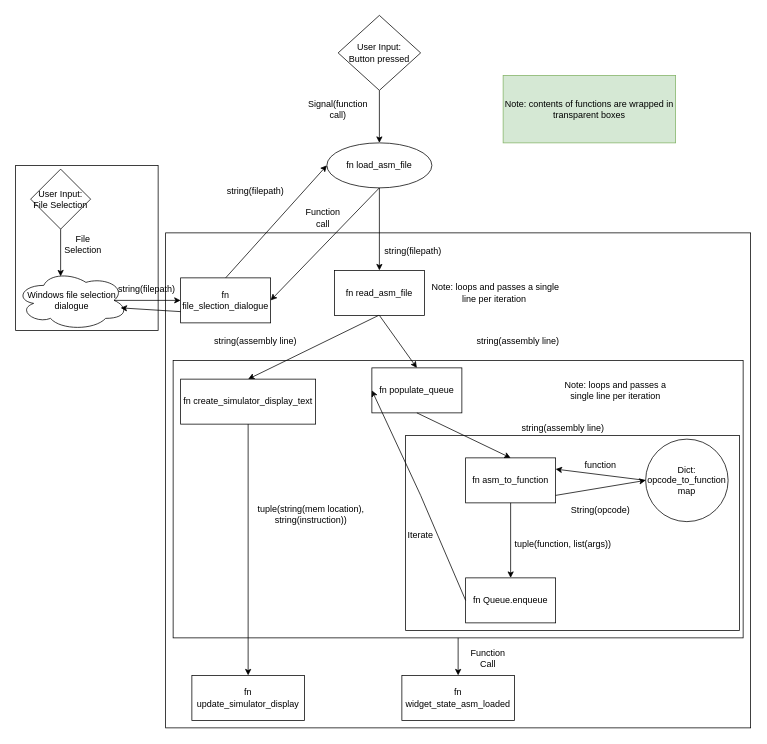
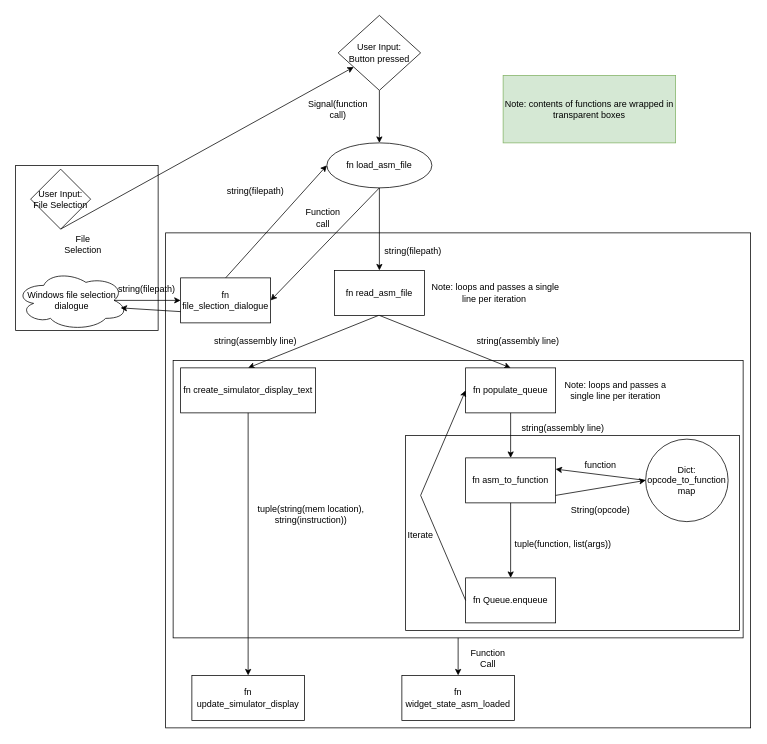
edge "User Input: File Selection" -> "Windows file selection dialogue": now "User Input: File Selection" -> "User Input: Button pressed"
node "fn populate_queue": moved (417, 390) -> (510, 390)
node "fn create_simulator_display_text": moved (248, 402) -> (248, 390)
